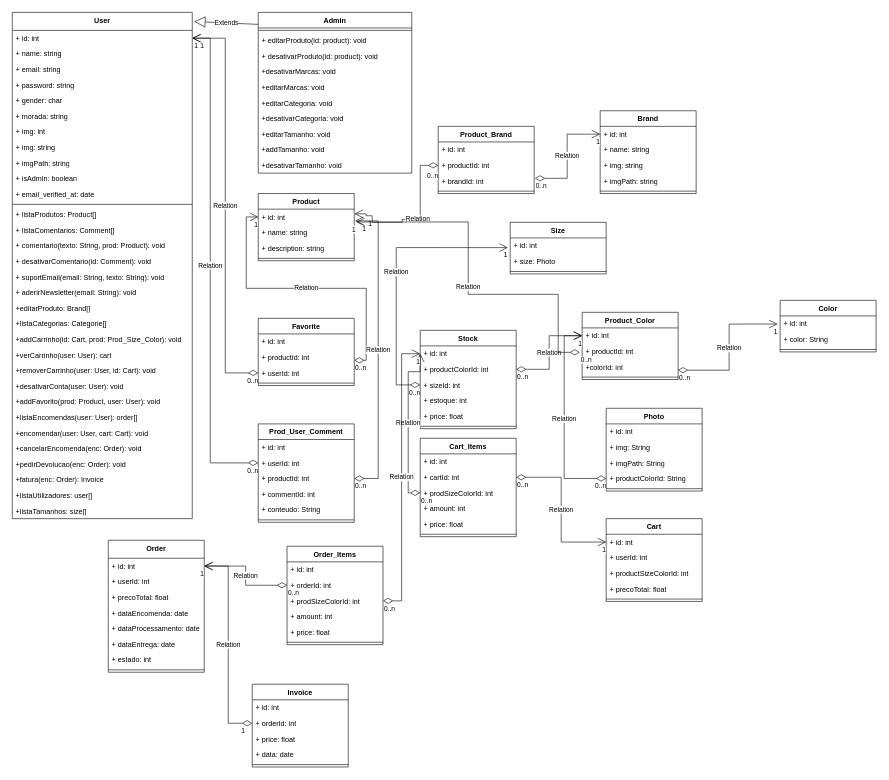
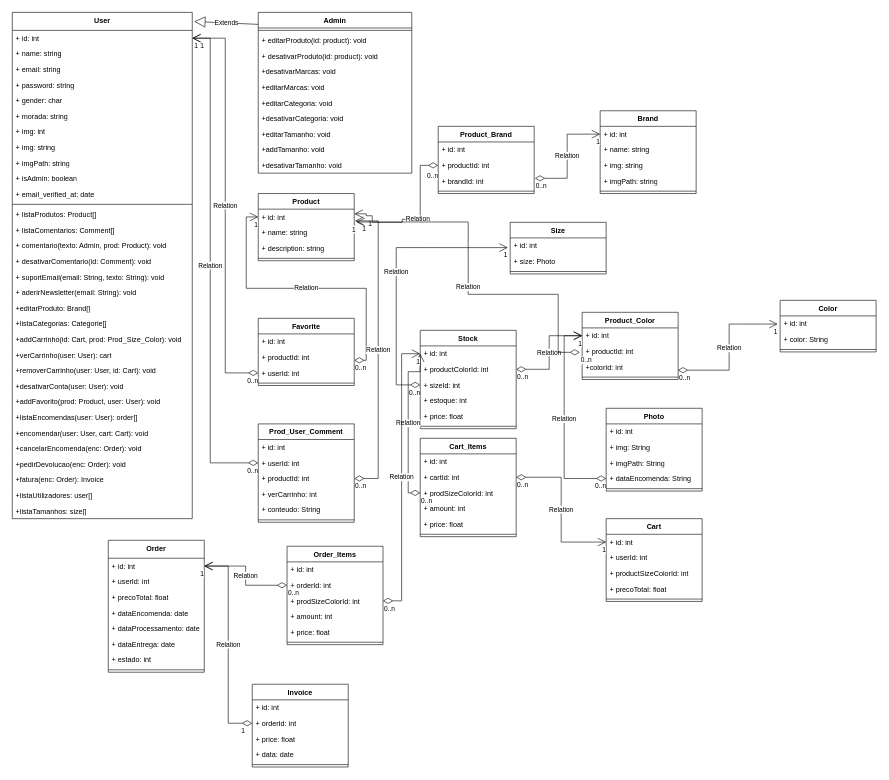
node "+ comentario(texto: String, prod: Product): void": label "+ comentario(texto: String, prod: Product): void" -> "+ comentario(texto: Admin, prod: Product): void"
node "+ productColorId: String": label "+ productColorId: String" -> "+ dataEncomenda: String"
node "+ commentId: int": label "+ commentId: int" -> "+ verCarrinho: int"
